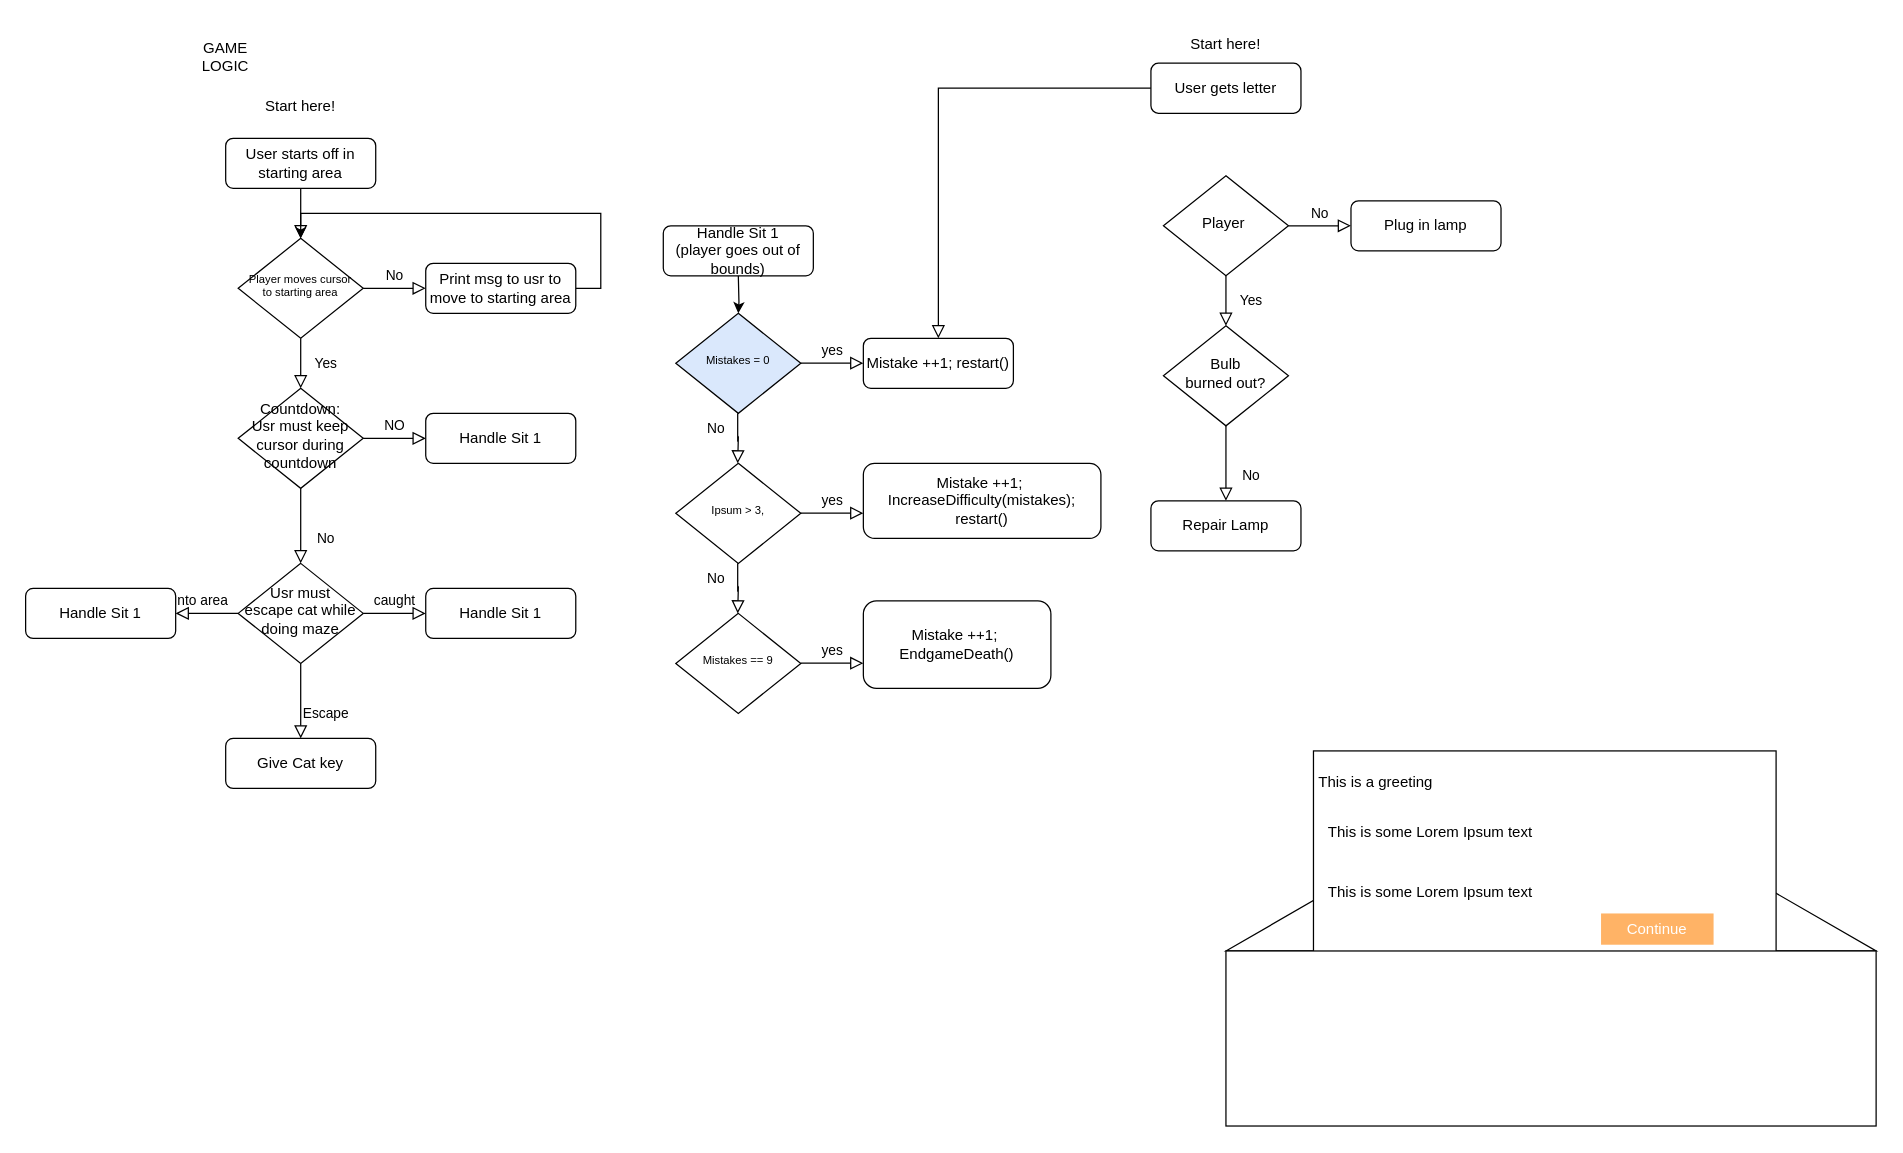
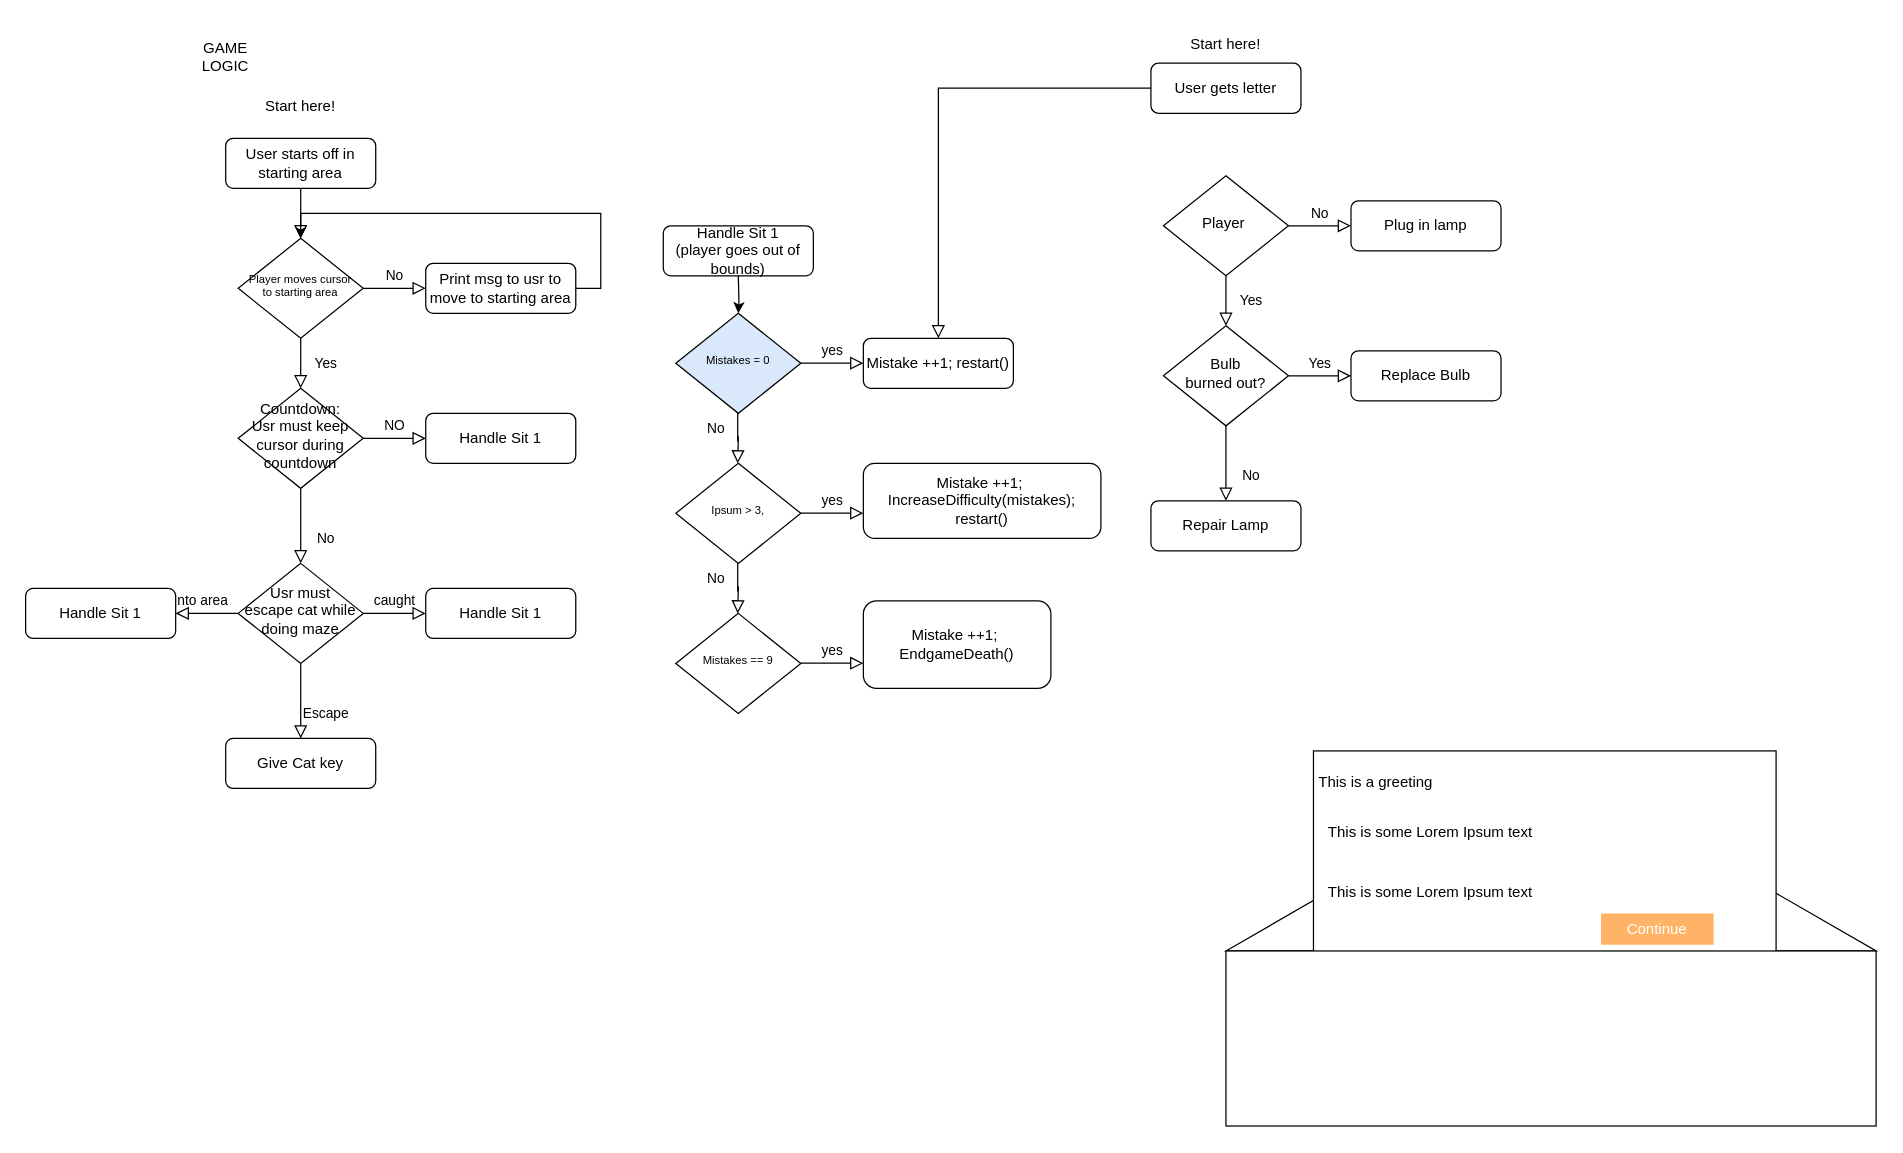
edge "Bulb burned out?" -> "Replace Bulb": added, label "Yes"
node "Replace Bulb": added
